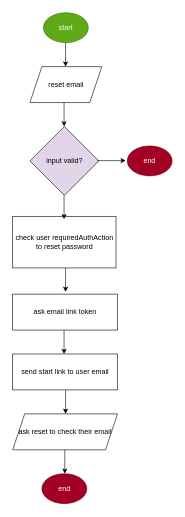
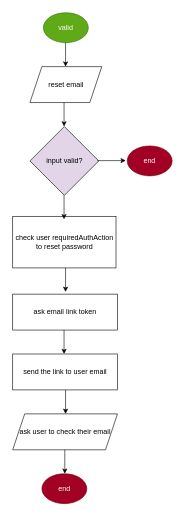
node "start": label "start" -> "valid"
node "send start link to user email": label "send start link to user email" -> "send the link to user email"
node "ask reset to check their email": label "ask reset to check their email" -> "ask user to check their email"
